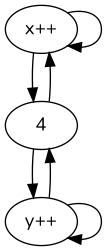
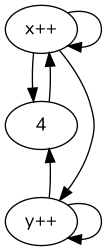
edge "4" -> "y++": now "x++" -> "y++"
